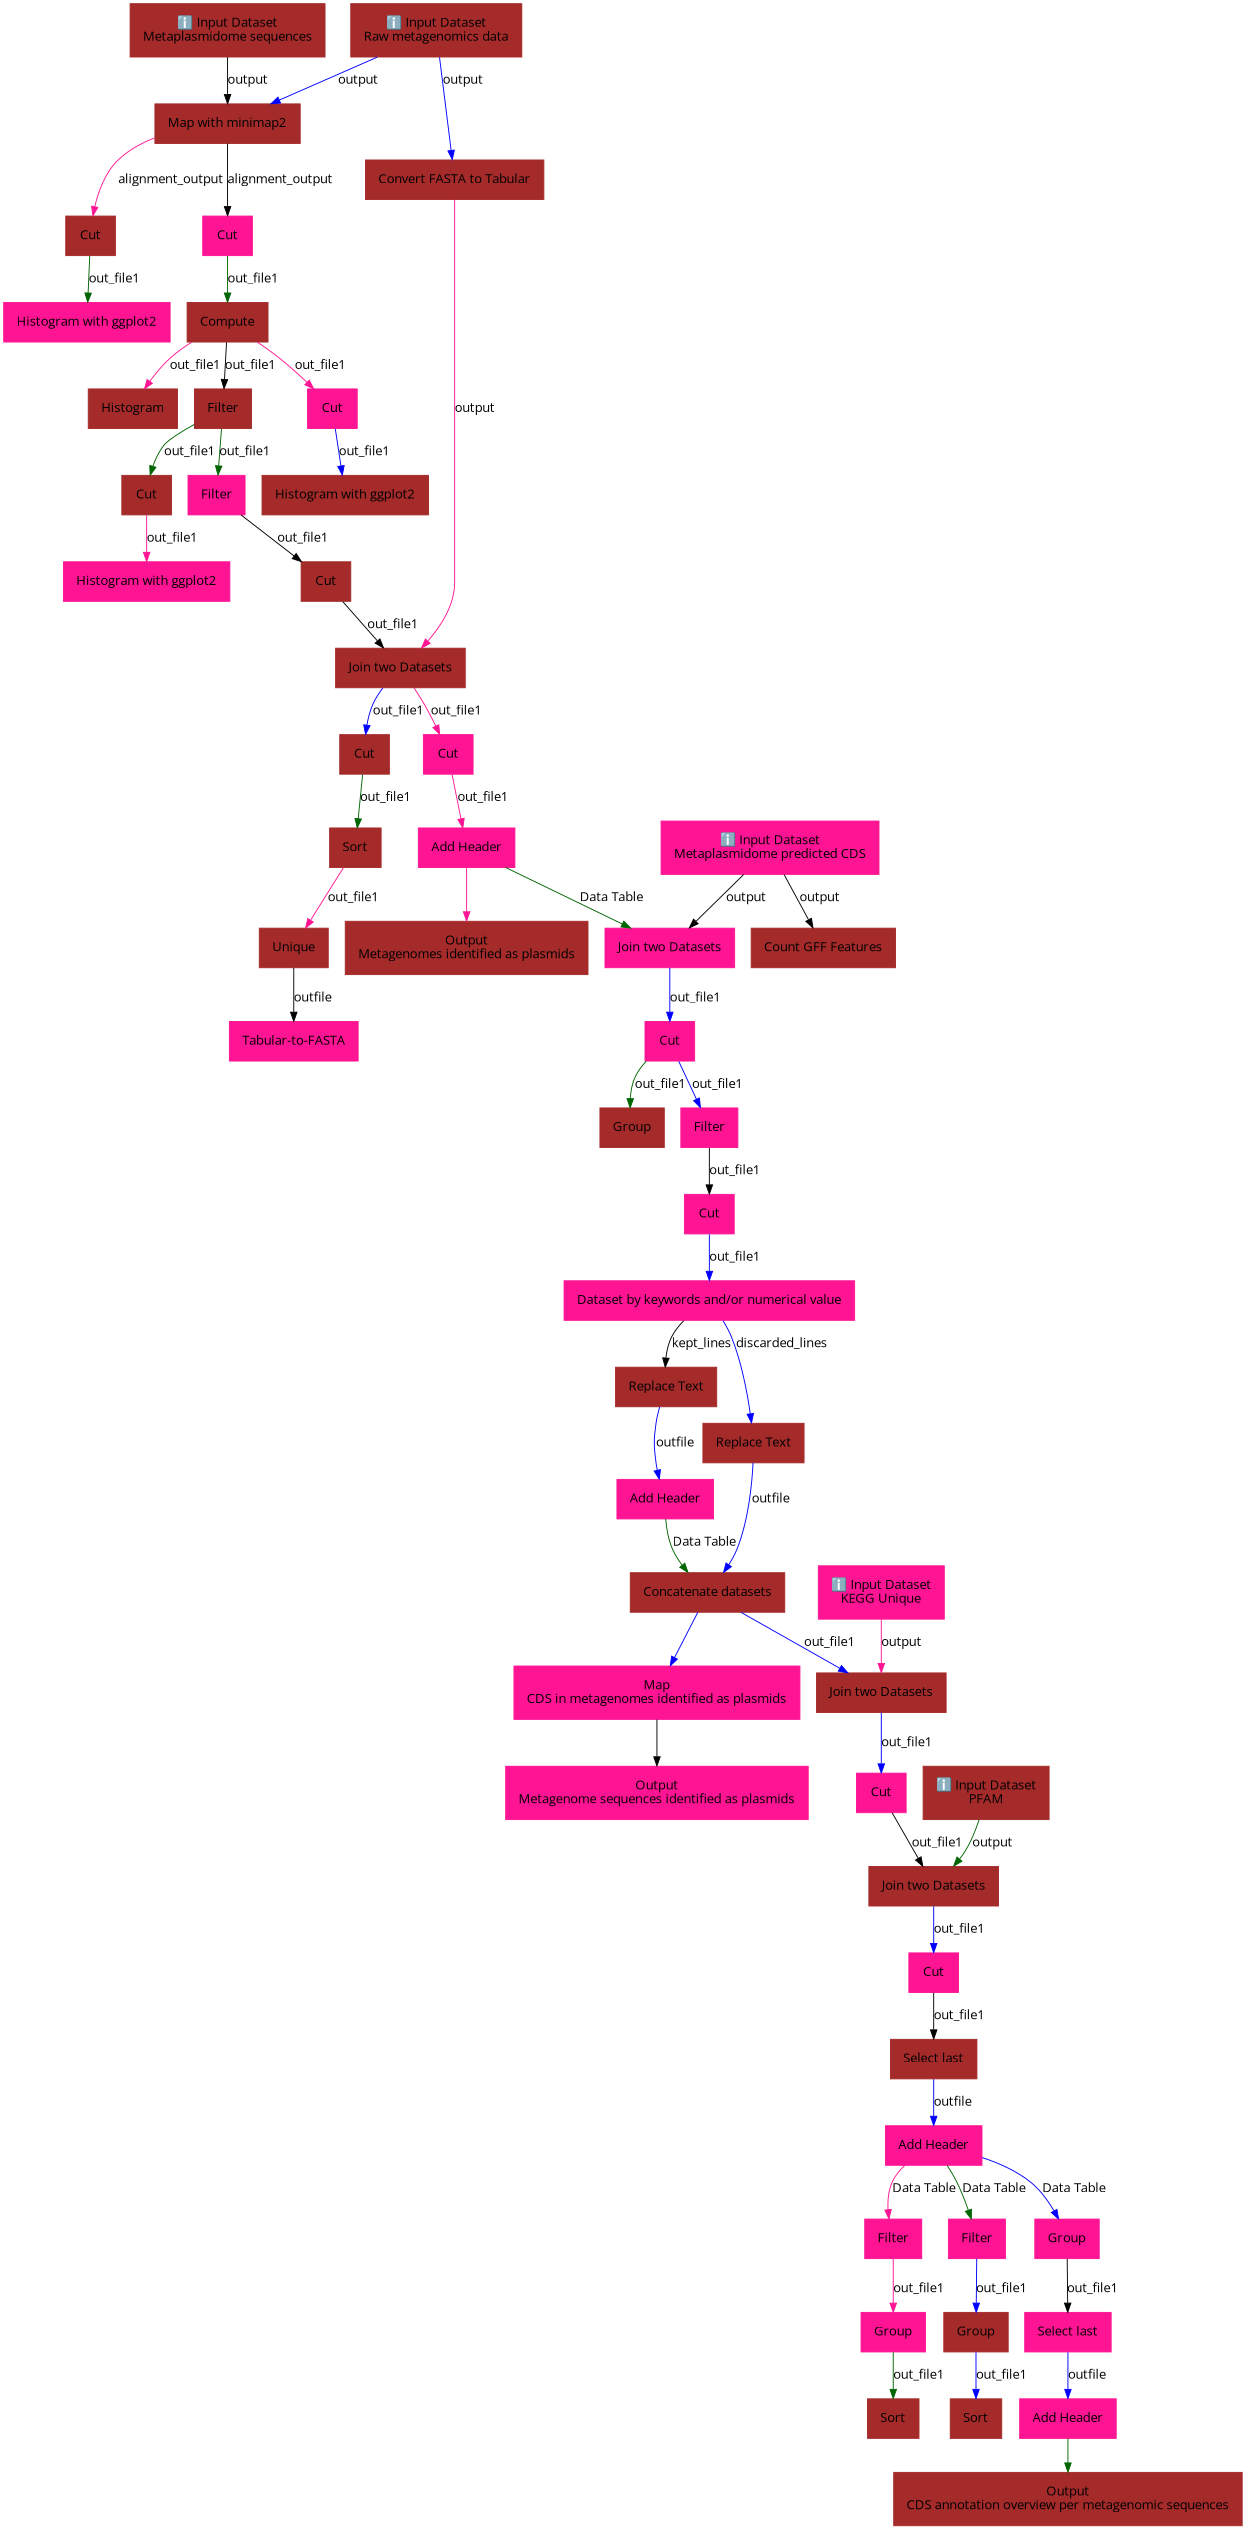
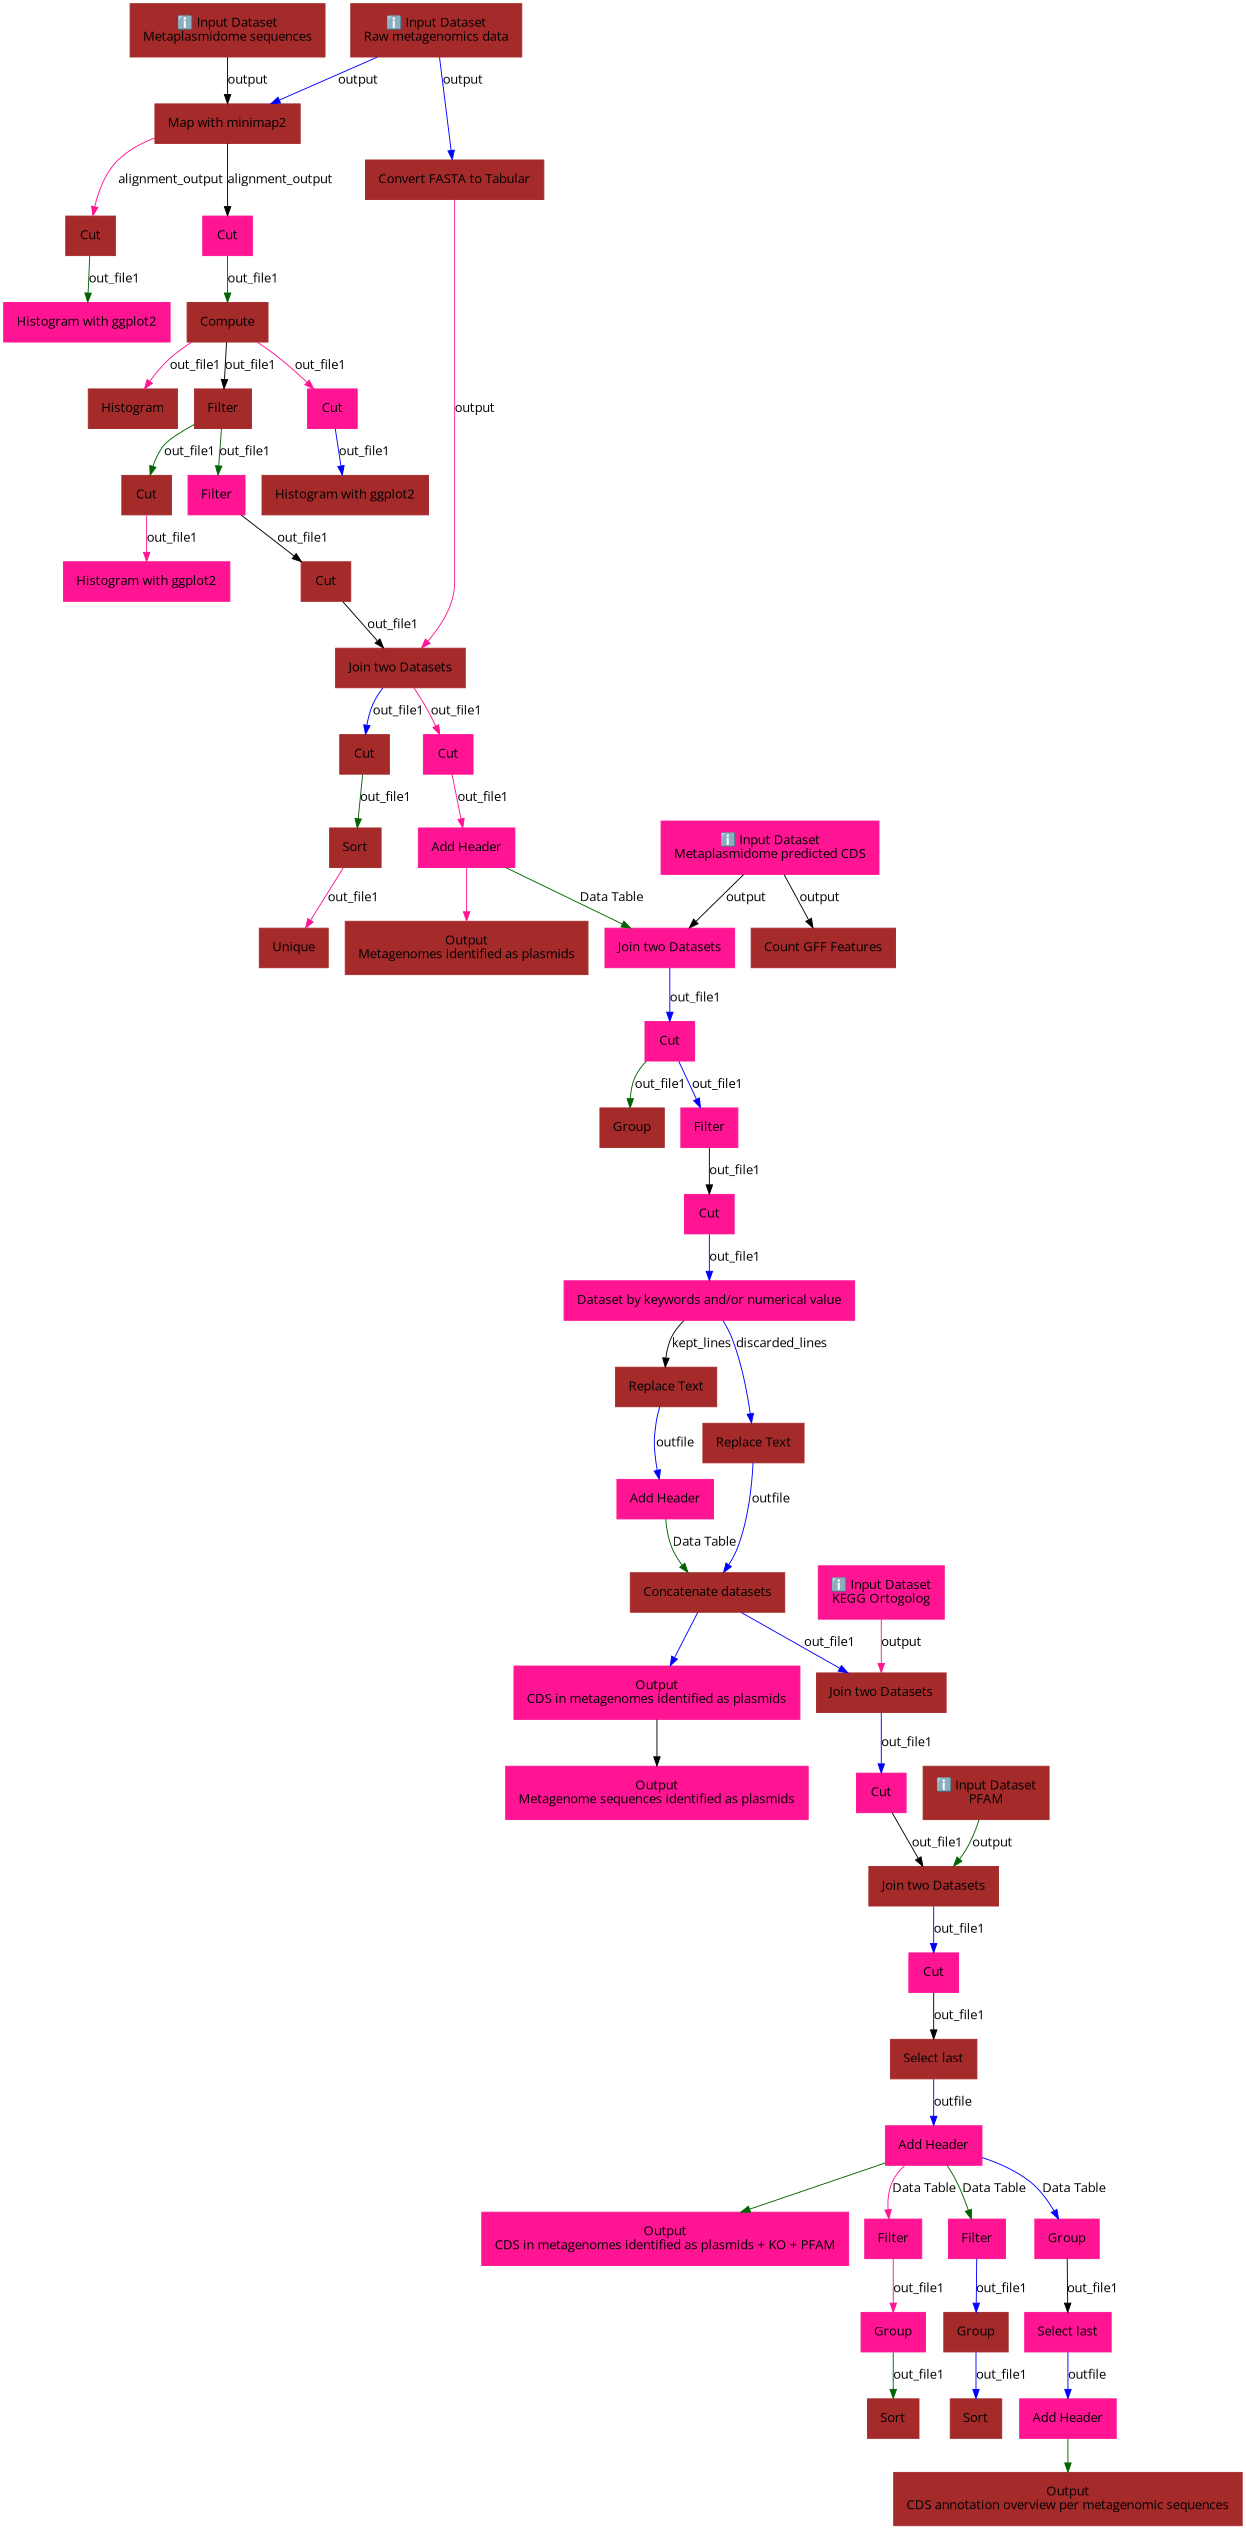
node "Tabular-to-FASTA": removed
node "ℹ️ Input Dataset KEGG Unique": label "ℹ️ Input Dataset KEGG Unique" -> "ℹ️ Input Dataset KEGG Ortogolog"
node "Map CDS in metagenomes identified as plasmids": label "Map CDS in metagenomes identified as plasmids" -> "Output CDS in metagenomes identified as plasmids"
node "Output CDS in metagenomes identified as plasmids + KO + PFAM": added
